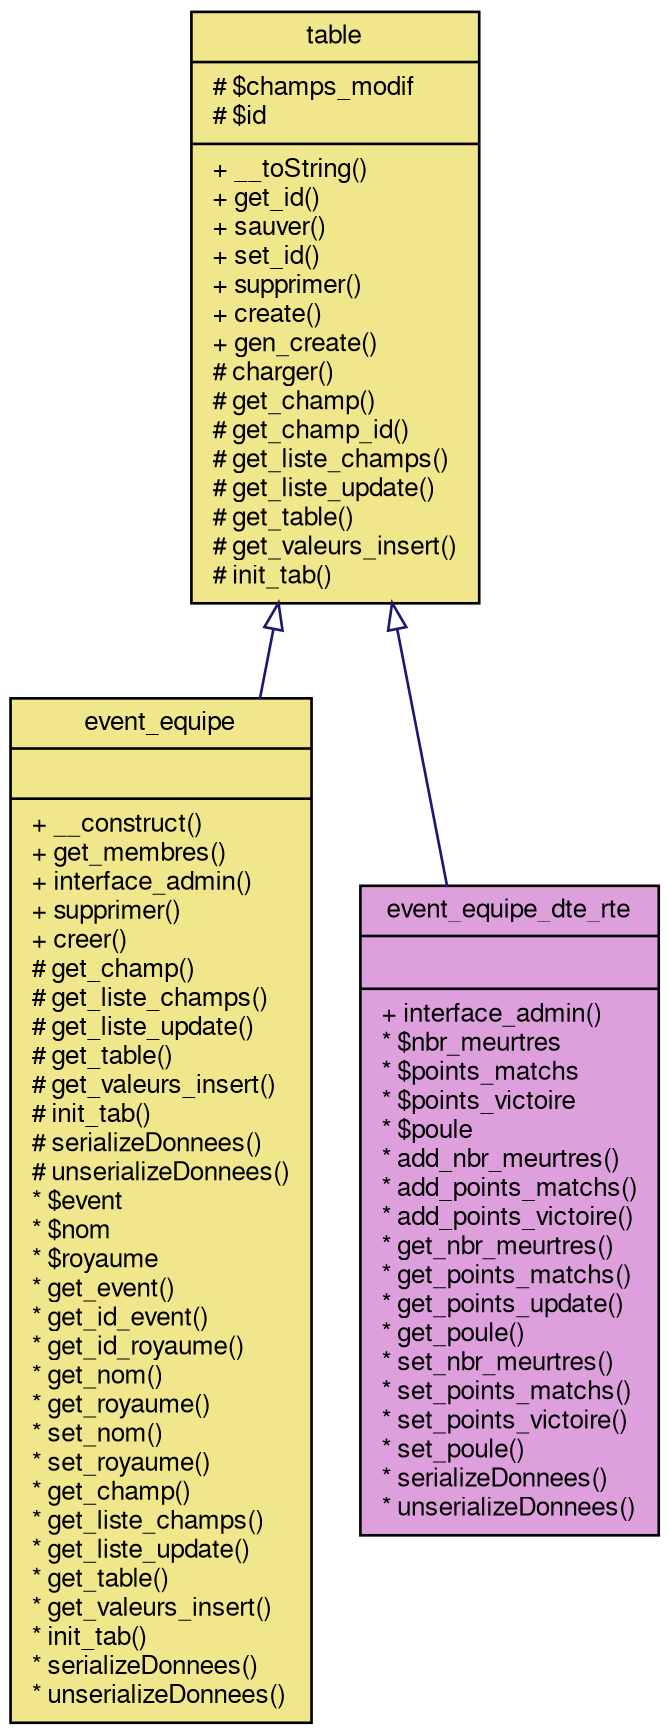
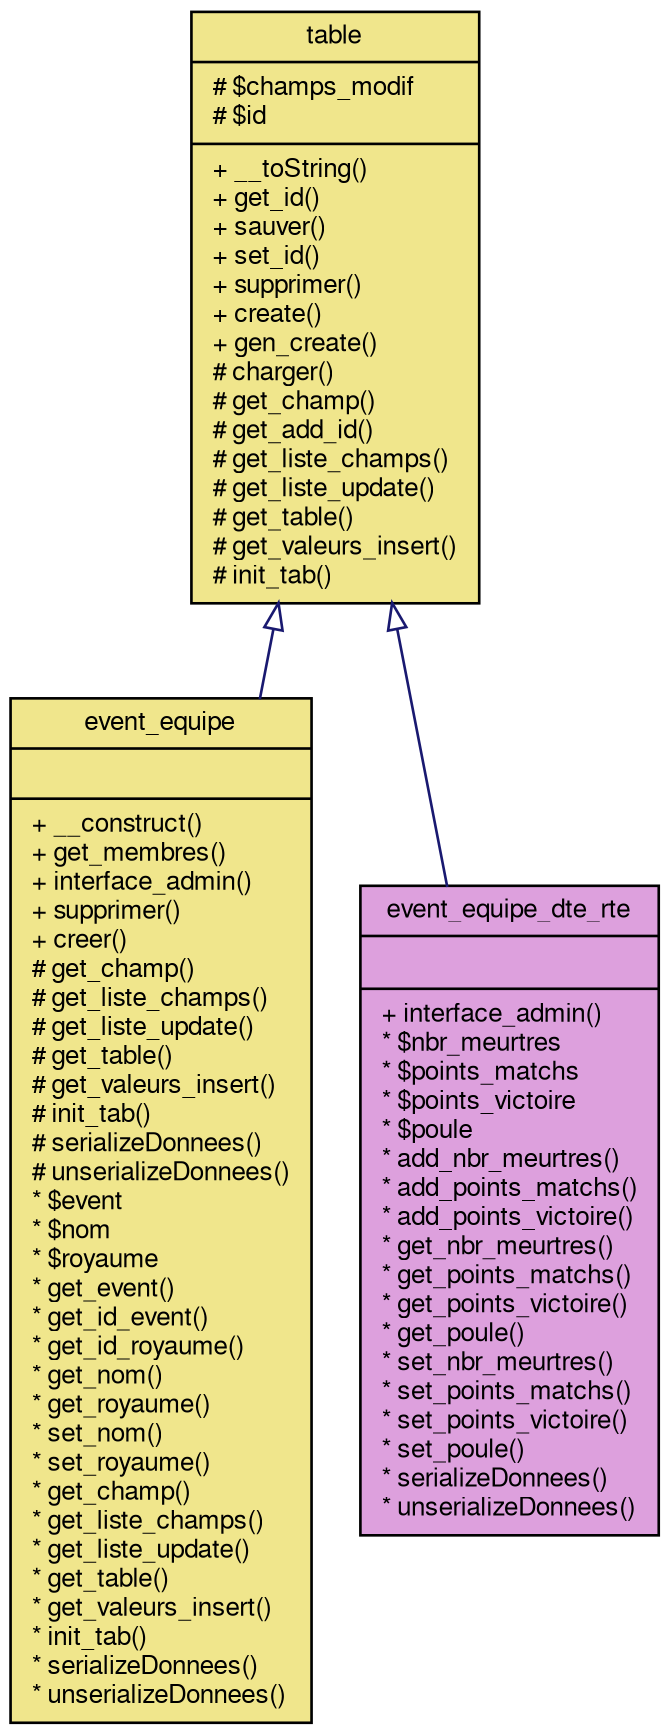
node "table": text "# get_champ_id()" -> "# get_add_id()"
node "event_equipe_dte_rte": text "* get_points_update()" -> "* get_points_victoire()"
